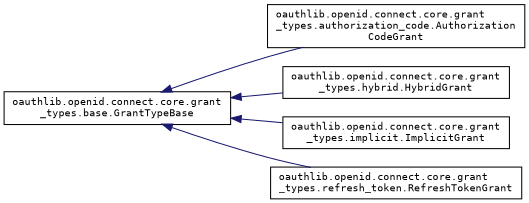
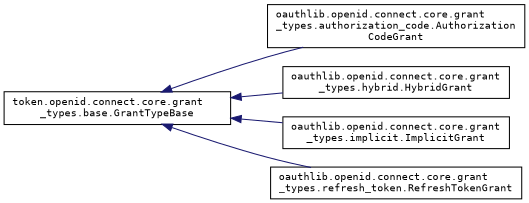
node "oauthlib.openid.connect.core.grant _types.base.GrantTypeBase": label "oauthlib.openid.connect.core.grant _types.base.GrantTypeBase" -> "token.openid.connect.core.grant _types.base.GrantTypeBase"
